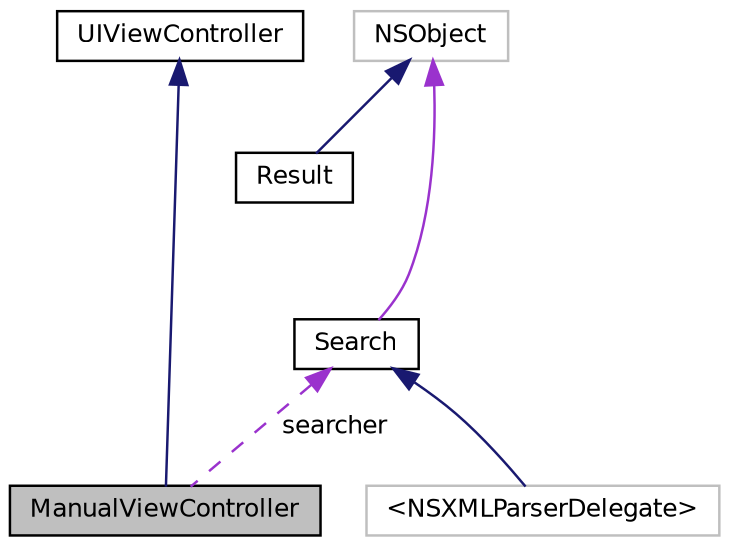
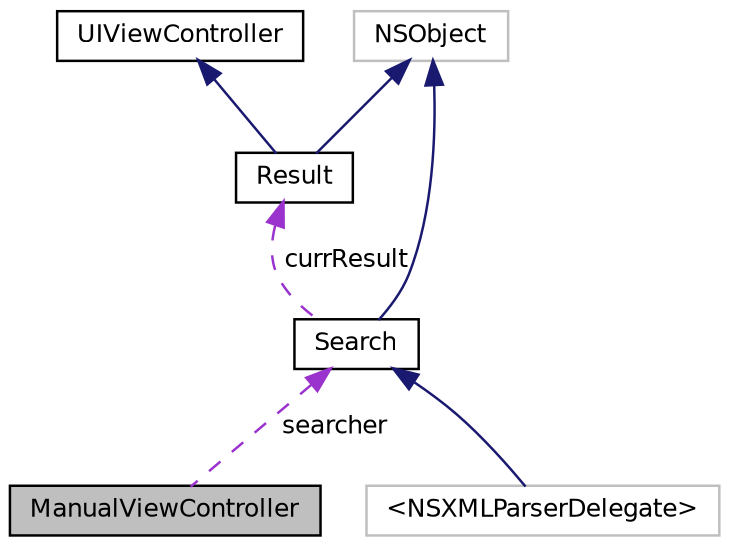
edge "Search" -> "NSObject": color darkorchid3 -> midnightblue
edge "Search" -> "Result": added, label "currResult"
edge "ManualViewController" -> "UIViewController": now "Result" -> "UIViewController"
